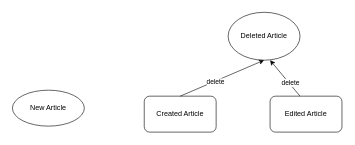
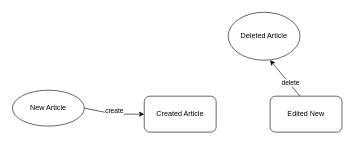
edge "Created Article" -> "Deleted Article": removed, label "delete"
edge "New Article" -> "Created Article": added, label "create"
node "Edited Article": label "Edited Article" -> "Edited New"
